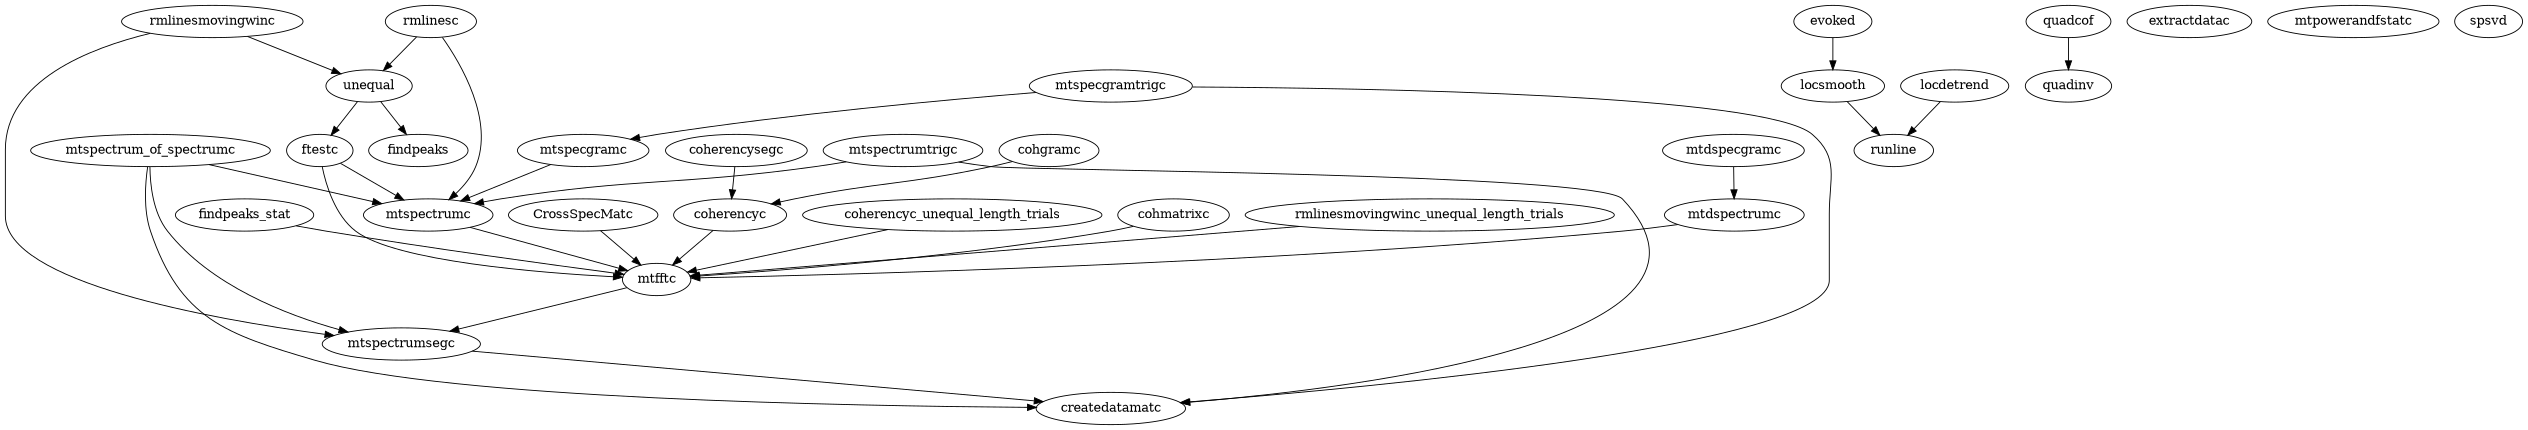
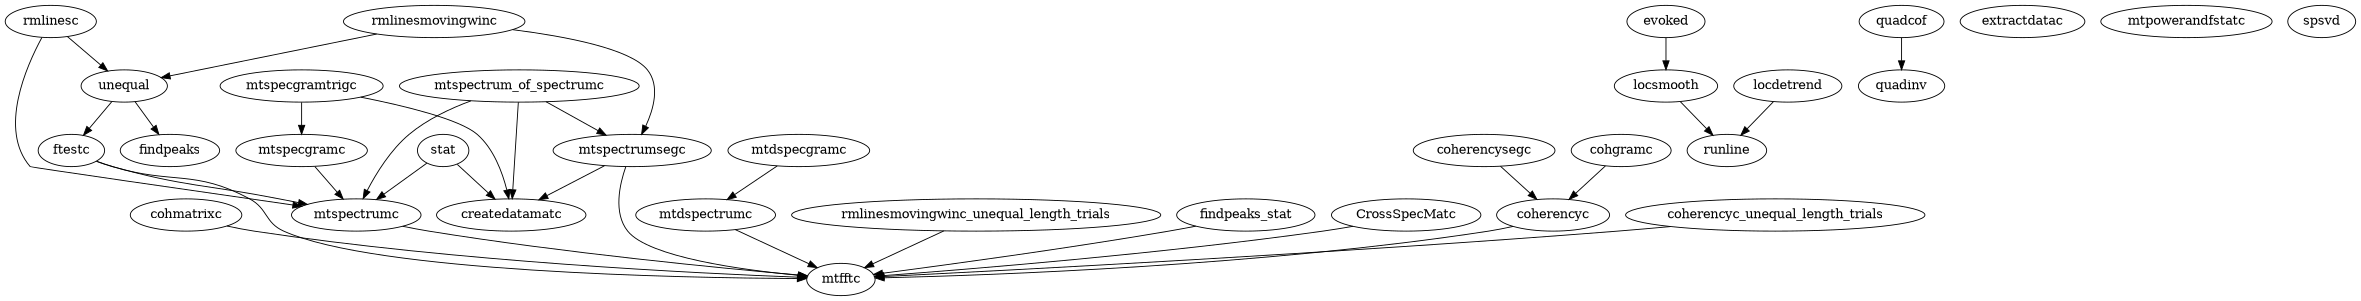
node "mtspectrumtrigc": label "mtspectrumtrigc" -> "stat"
edge "mtfftc" -> "mtspectrumsegc": reversed
